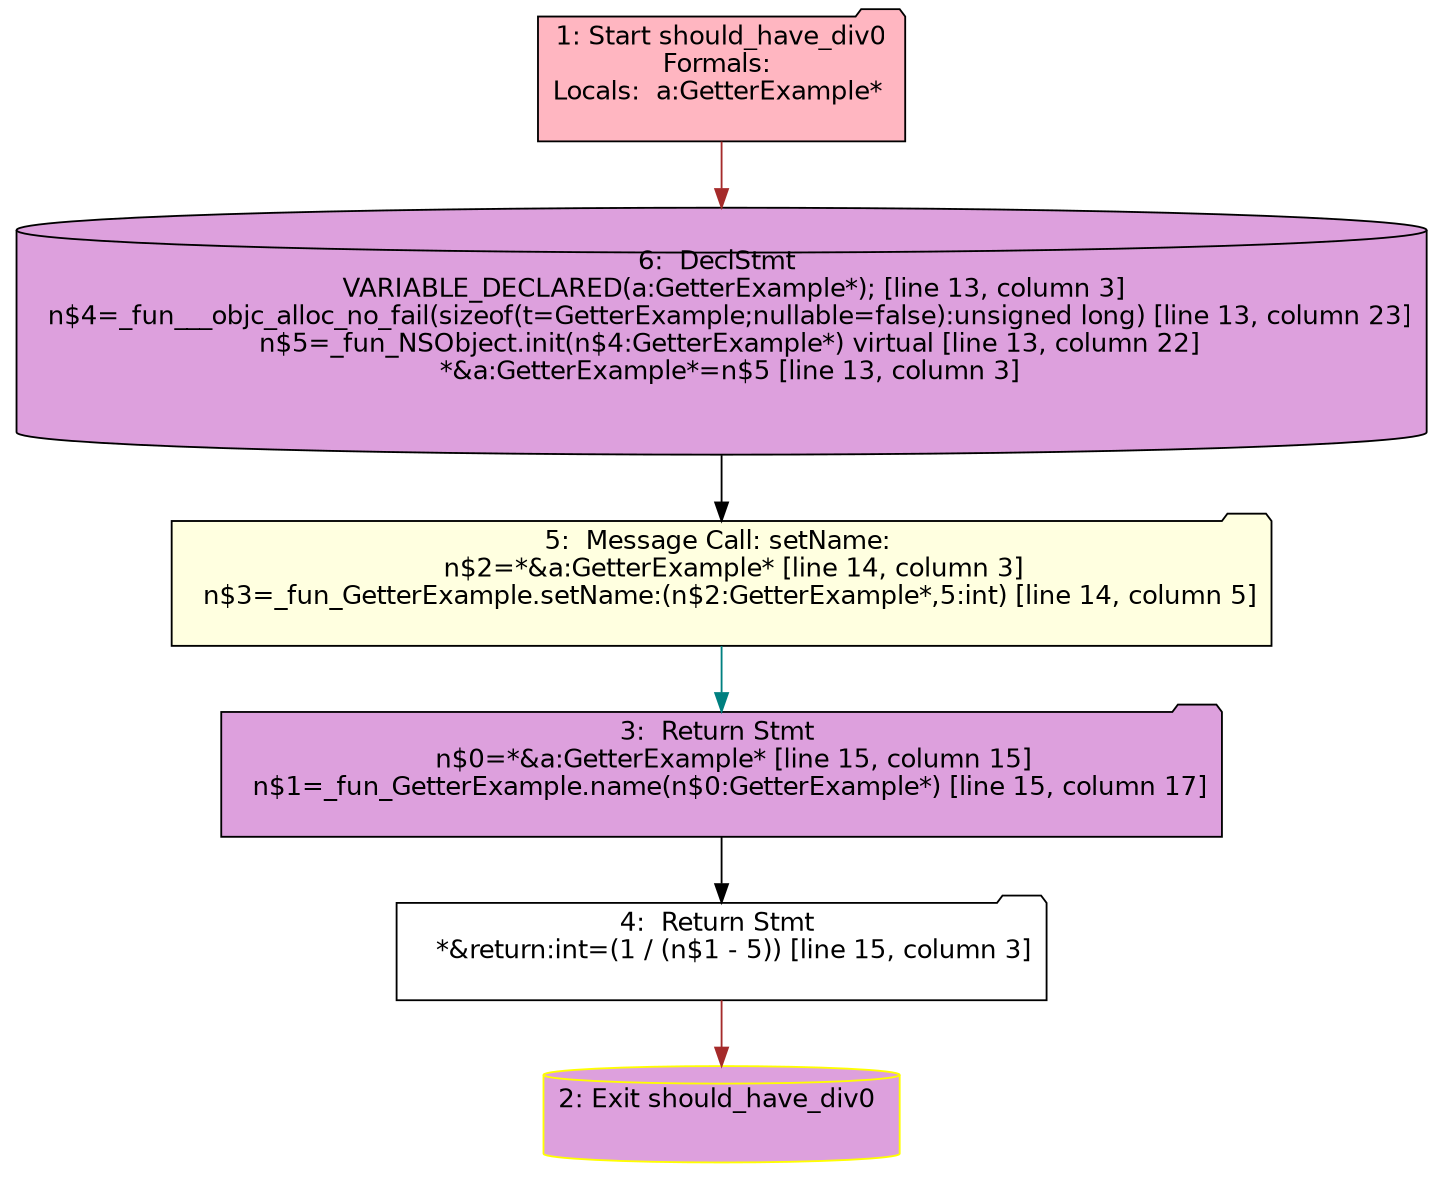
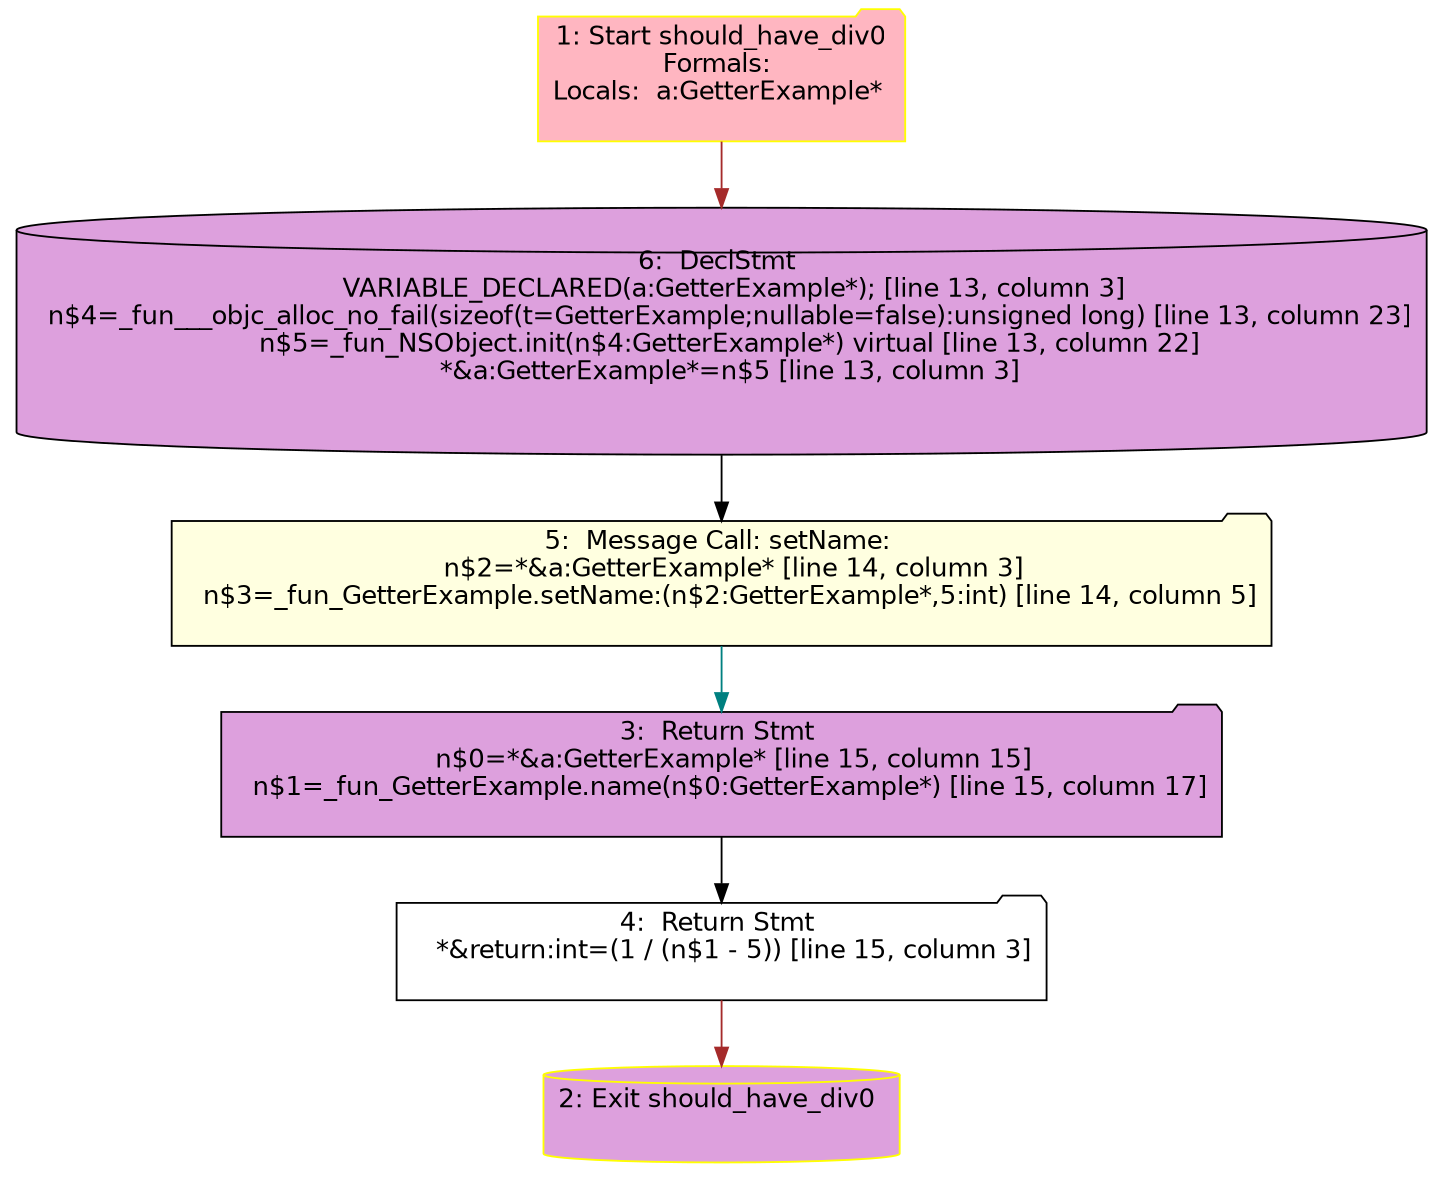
node "1: Start should_have_div0 Formals: Locals:  a:GetterExample*": color black -> yellow
